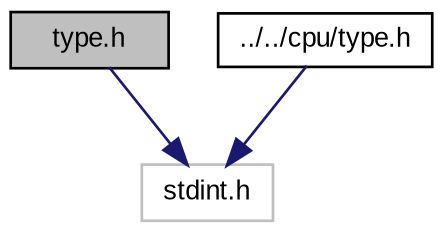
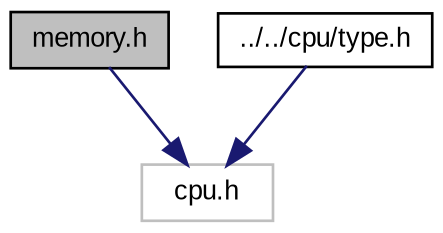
node "type.h": label "type.h" -> "memory.h"
node "stdint.h": label "stdint.h" -> "cpu.h"
